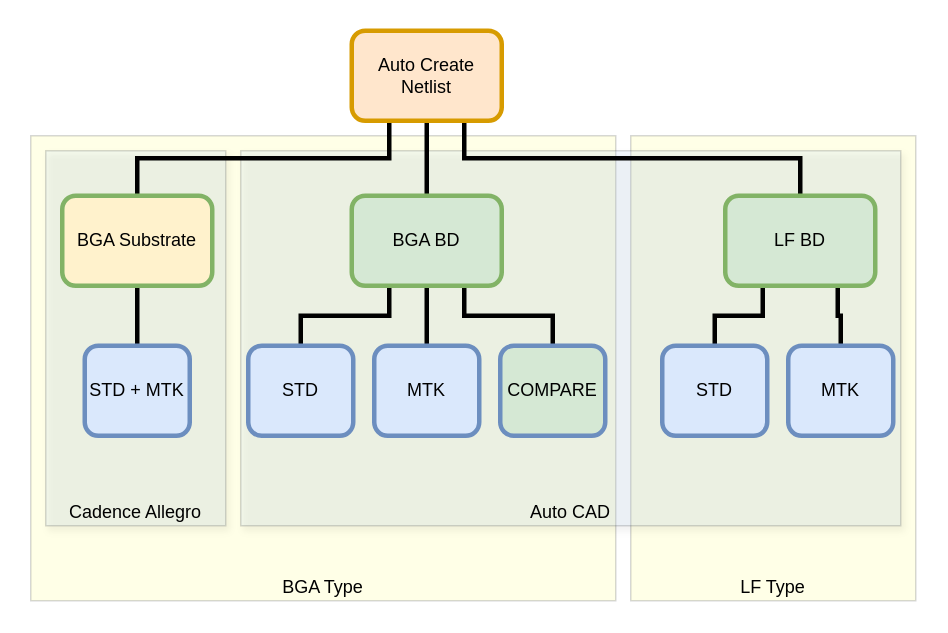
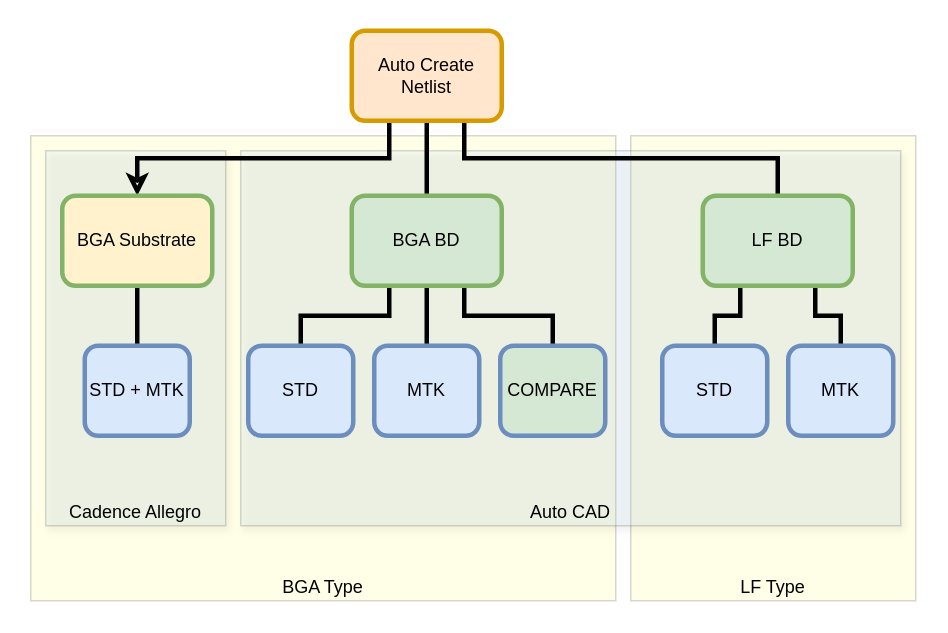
edge "Auto Create Netlist" -- "BGA Substrate": arrowhead none -> classic
node "LF BD": moved (800, 241) -> (778, 241)
